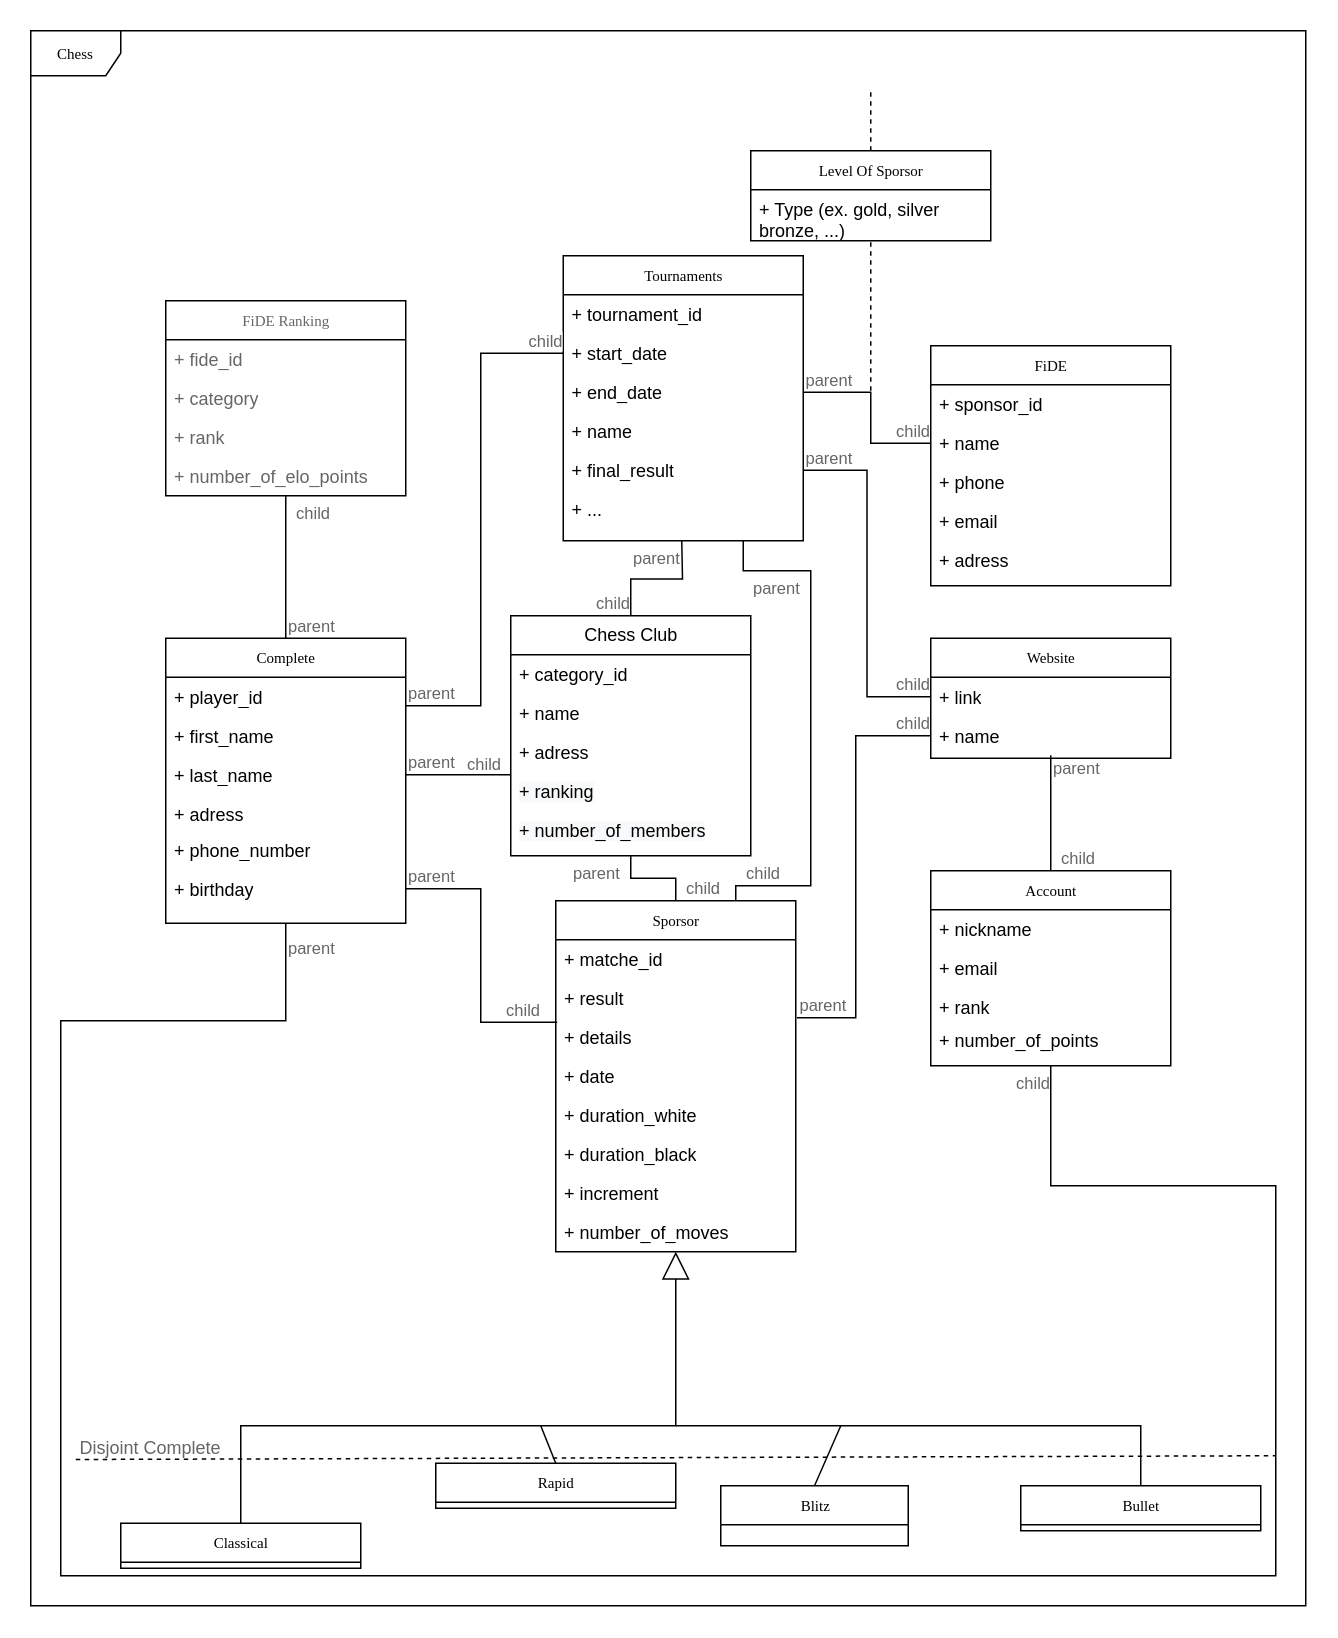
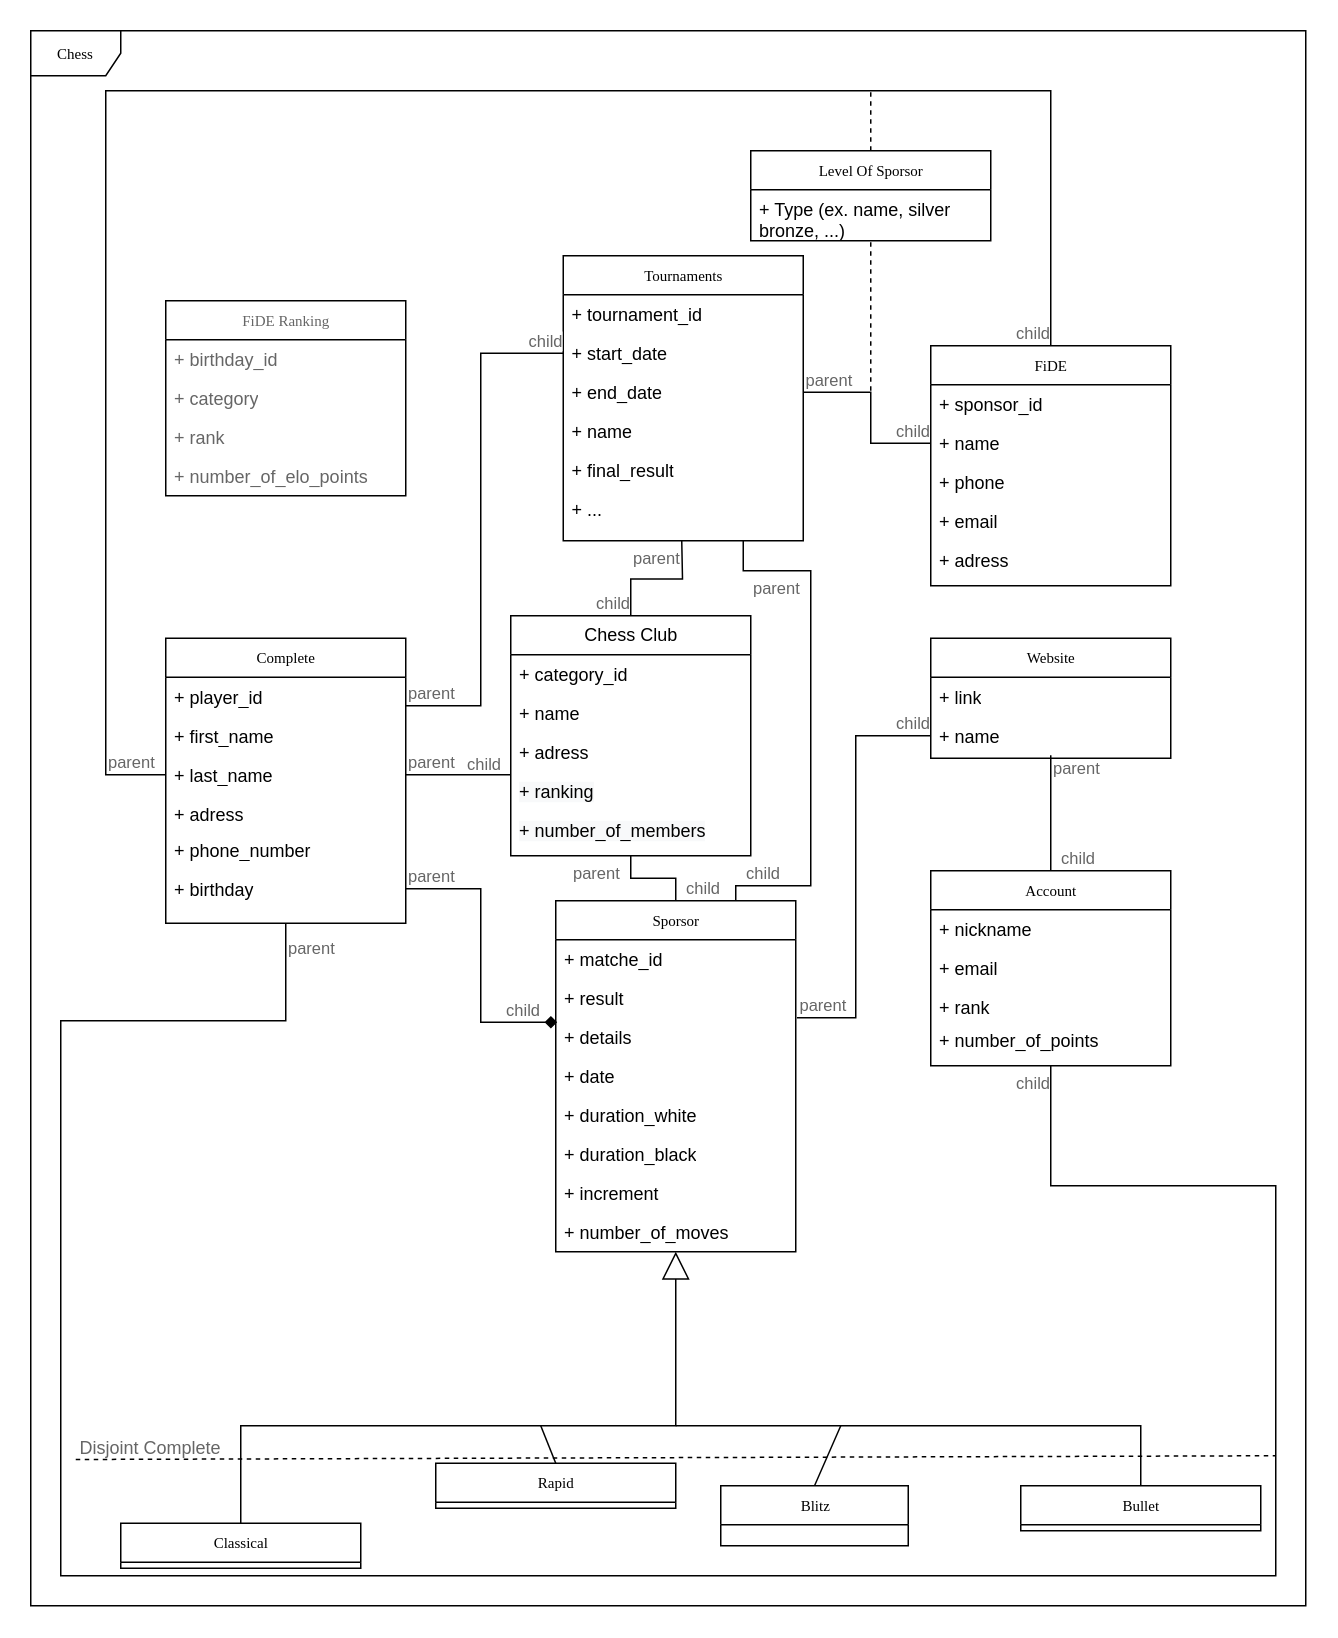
edge "FiDE" -- "+ last_name": added, labels "child", "parent"
node "+ Type (ex. gold, silver bronze, ...)": label "+ Type (ex. gold, silver bronze, ...)" -> "+ Type (ex. name, silver bronze, ...)"
node "+ fide_id": label "+ fide_id" -> "+ birthday_id"
edge "+ number_of_elo_points" -- "Complete": removed, labels "child", "parent"
edge "+ final_result" -- "+ link": removed, labels "parent", "child"
edge "+ birthday" -- "+ result": arrowhead none -> diamond
